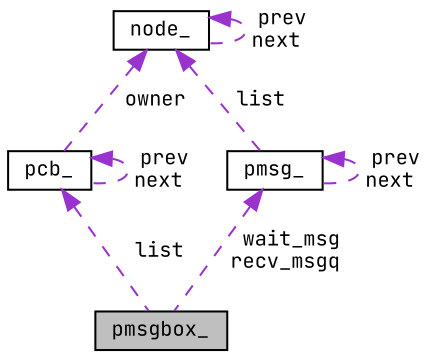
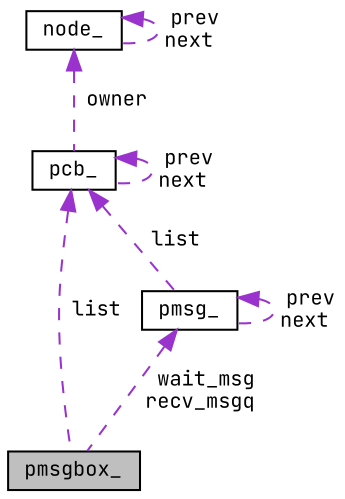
edge "pmsg_" -> "node_": now "pmsg_" -> "pcb_"
